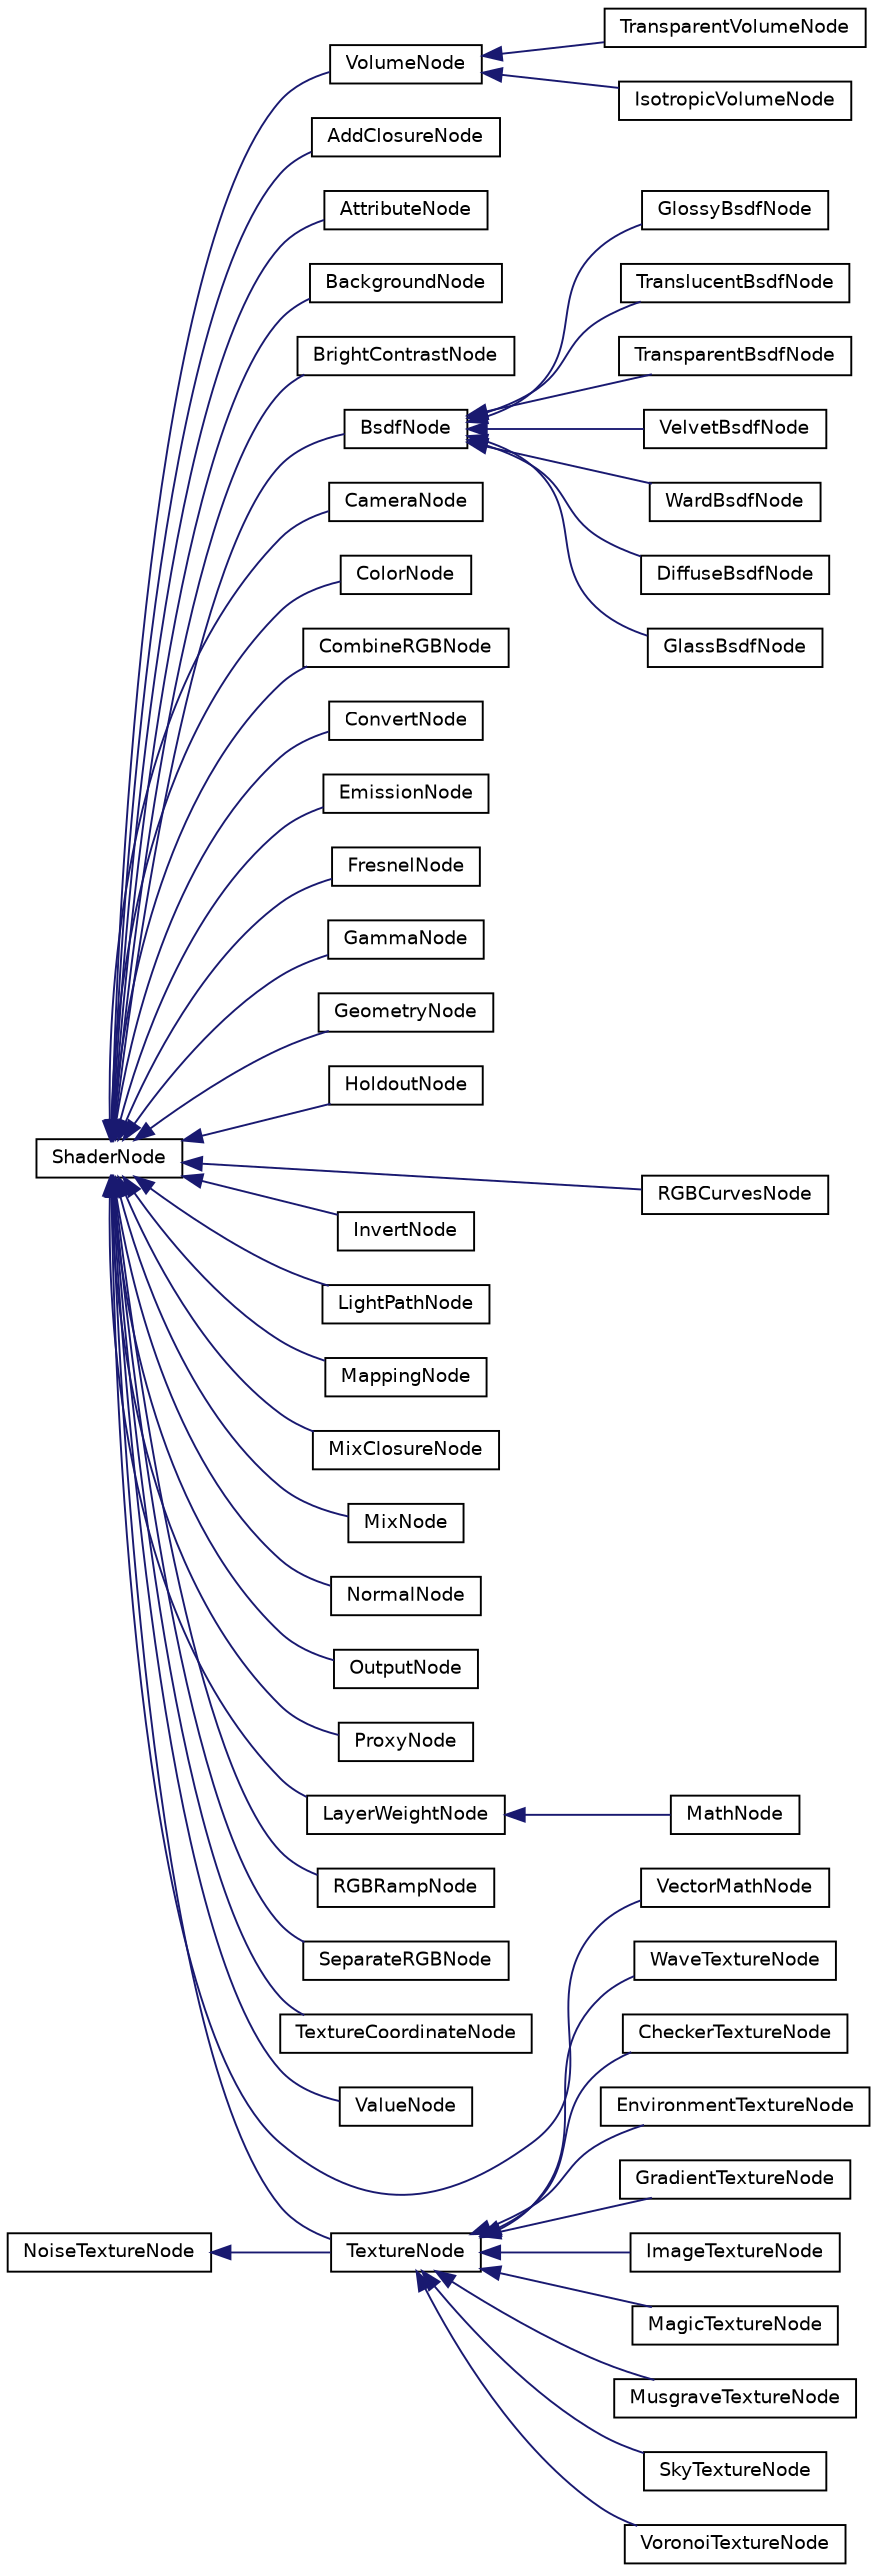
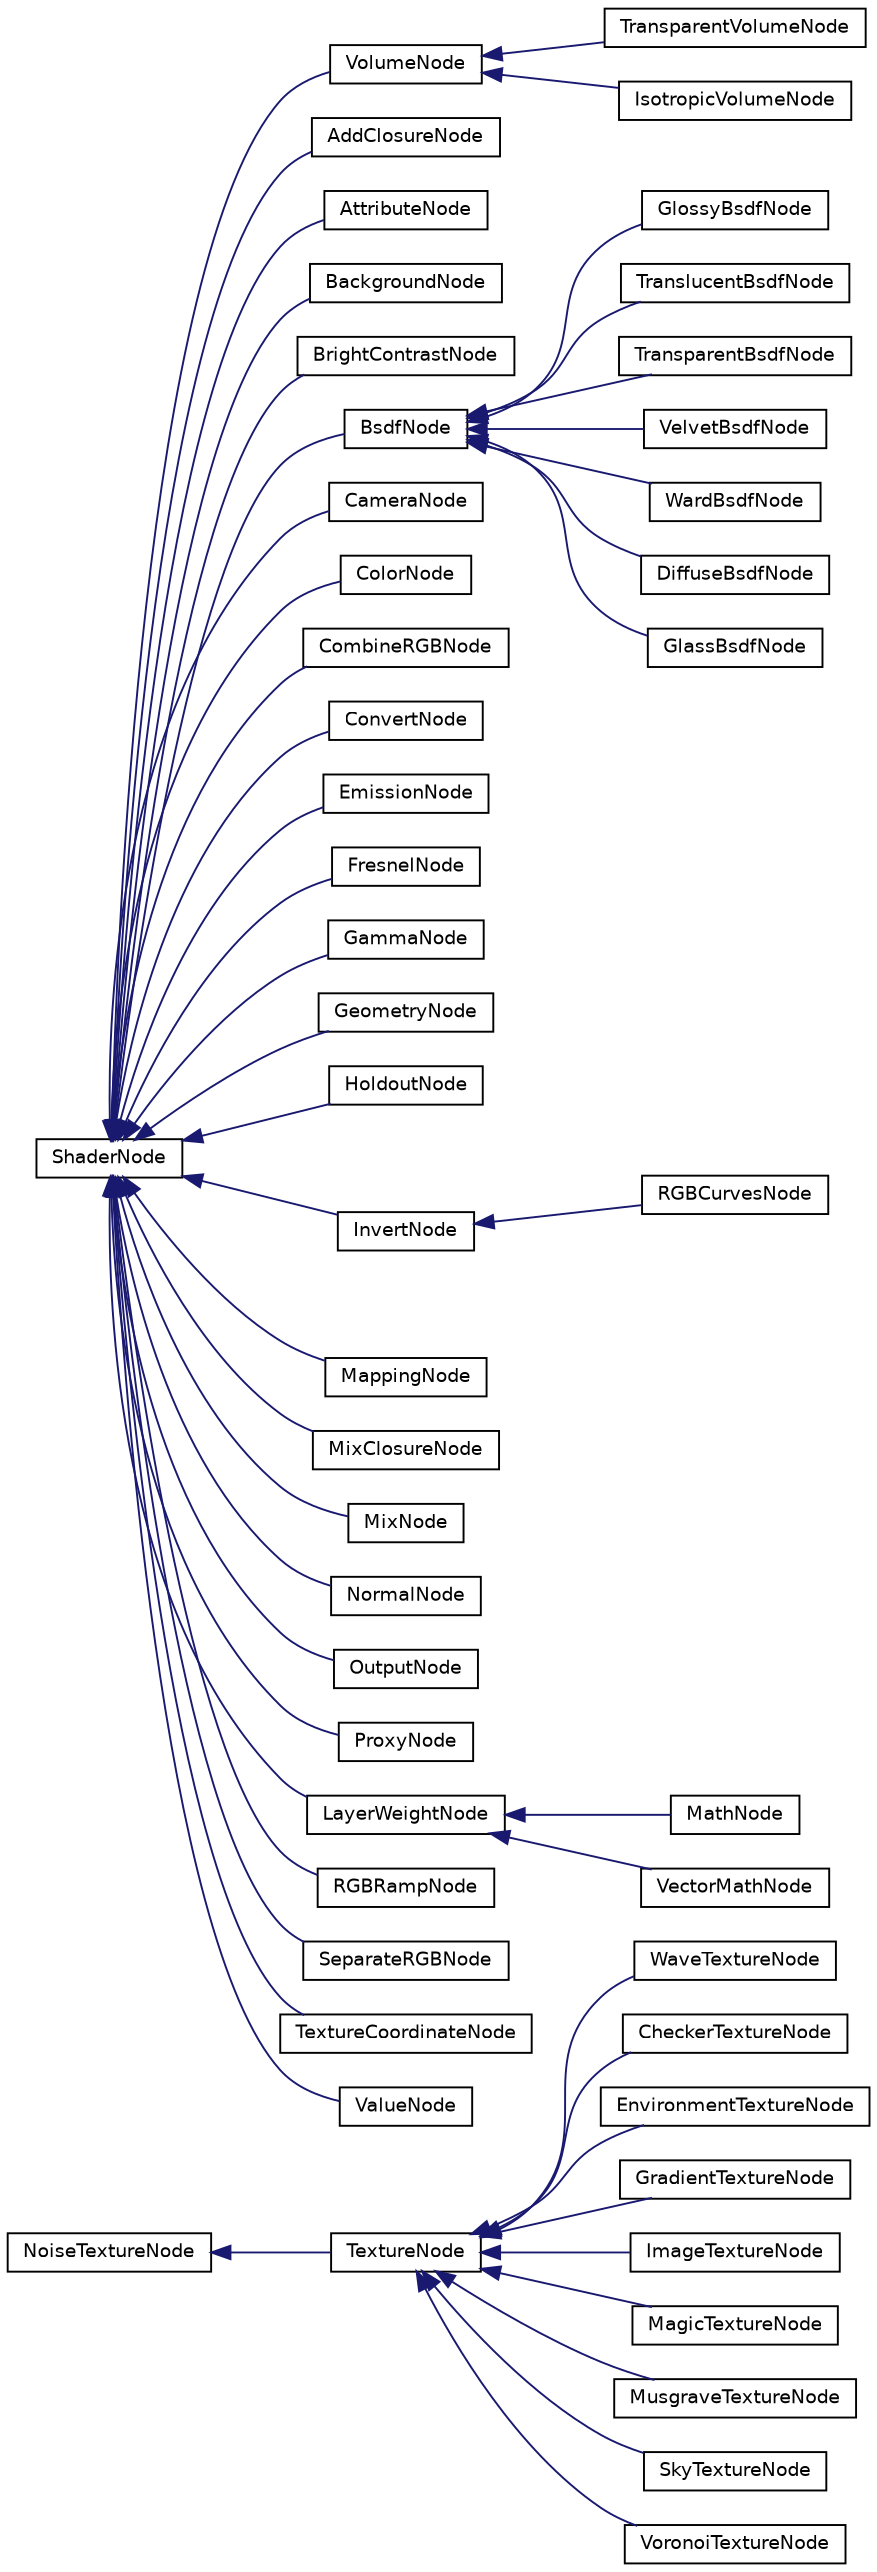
edge "RGBCurvesNode" -> "ShaderNode": now "RGBCurvesNode" -> "InvertNode"
node "LightPathNode": removed
edge "TextureNode" -> "ShaderNode": removed
edge "VectorMathNode" -> "ShaderNode": now "VectorMathNode" -> "LayerWeightNode"
